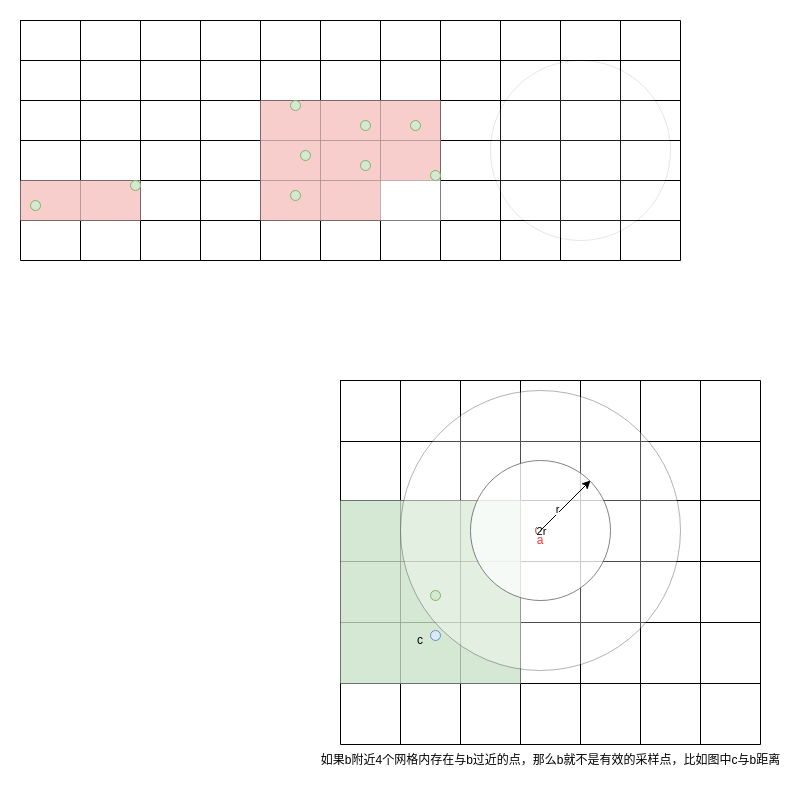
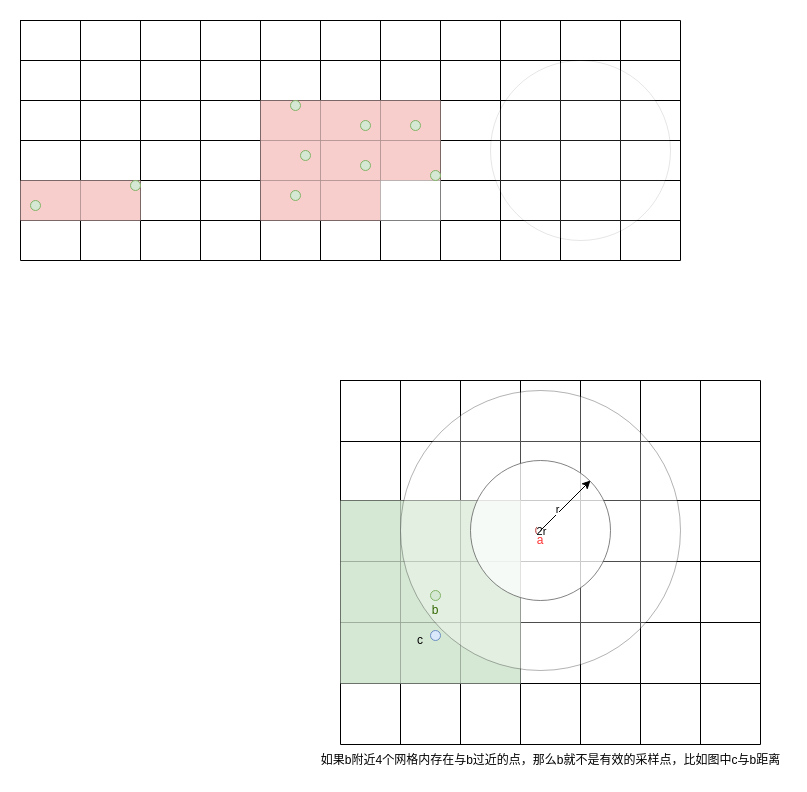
node "b": added
